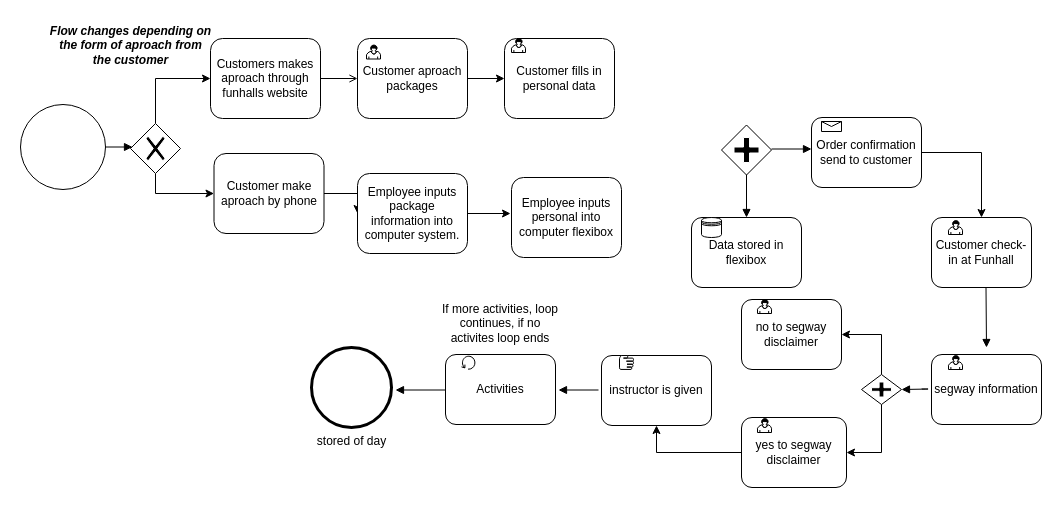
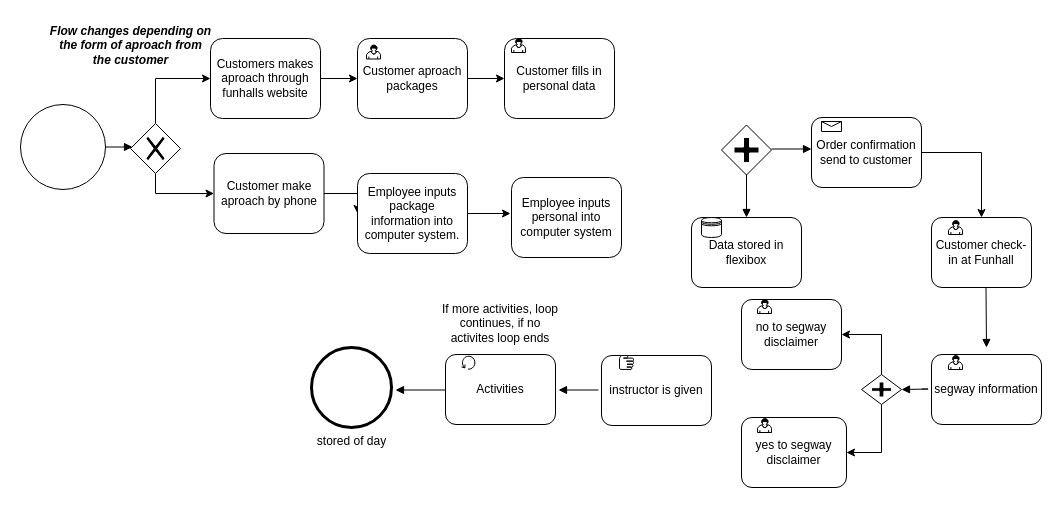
edge "Customers makes aproach through funhalls website" -> "Customer aproach packages": arrowhead open -> classic
node "Employee inputs personal into computer flexibox": label "Employee inputs personal into computer flexibox" -> "Employee inputs personal into computer system"
edge "yes to segway disclaimer" -> "instructor is given": removed
